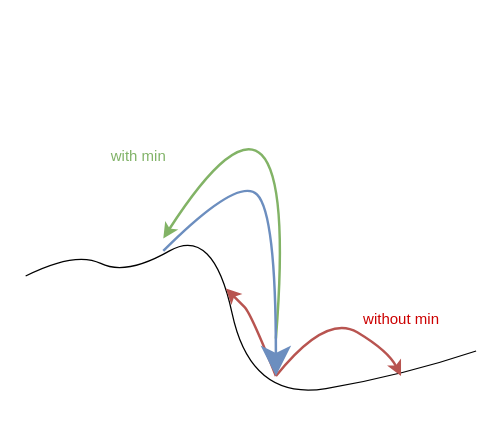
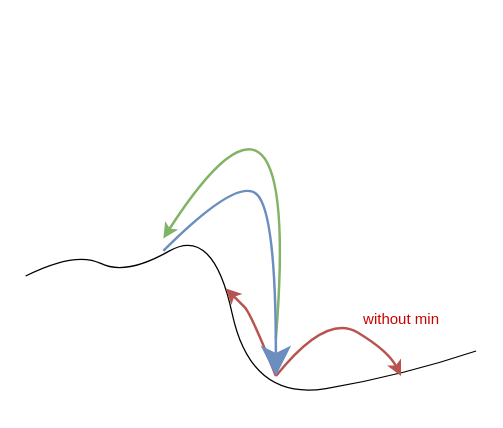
node "with min": removed
